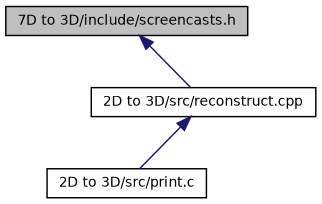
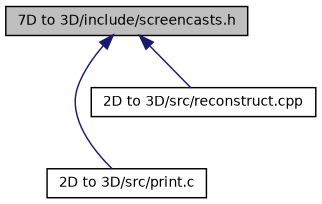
edge "2D to 3D/src/print.c" -> "2D to 3D/src/reconstruct.cpp": now "2D to 3D/src/print.c" -> "7D to 3D/include/screencasts.h"
